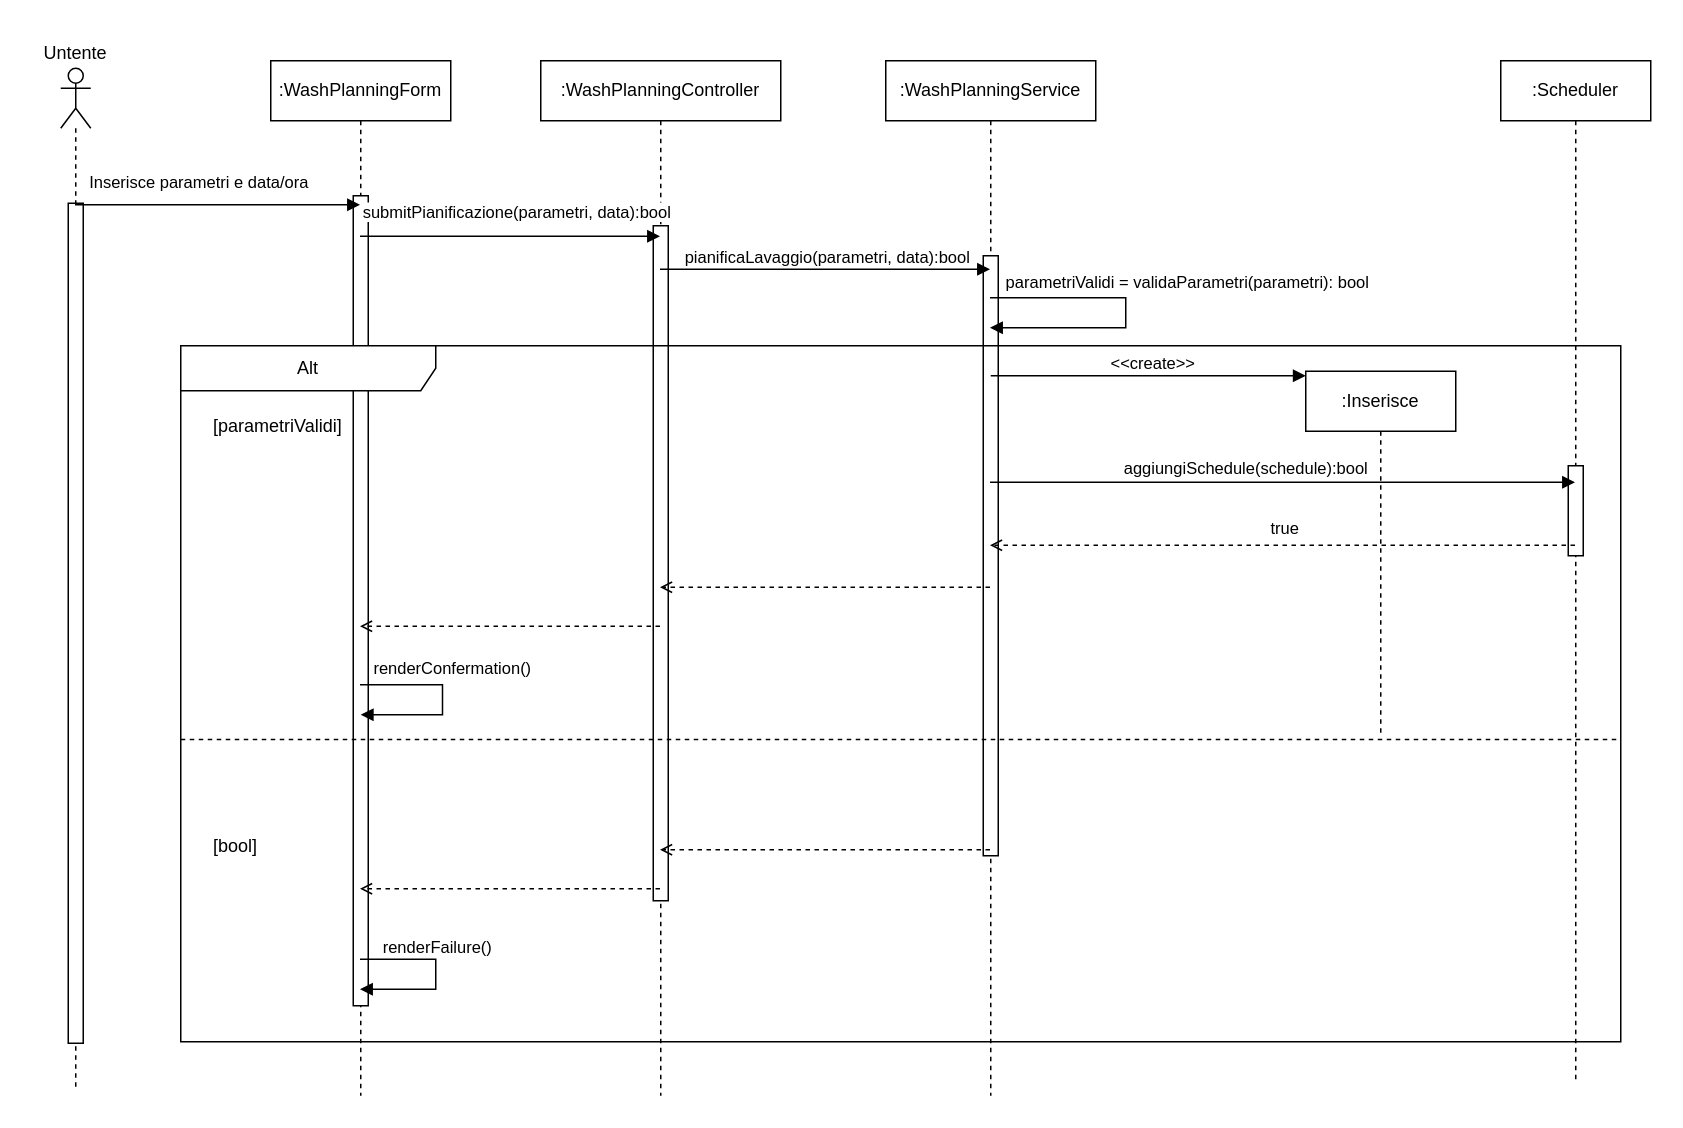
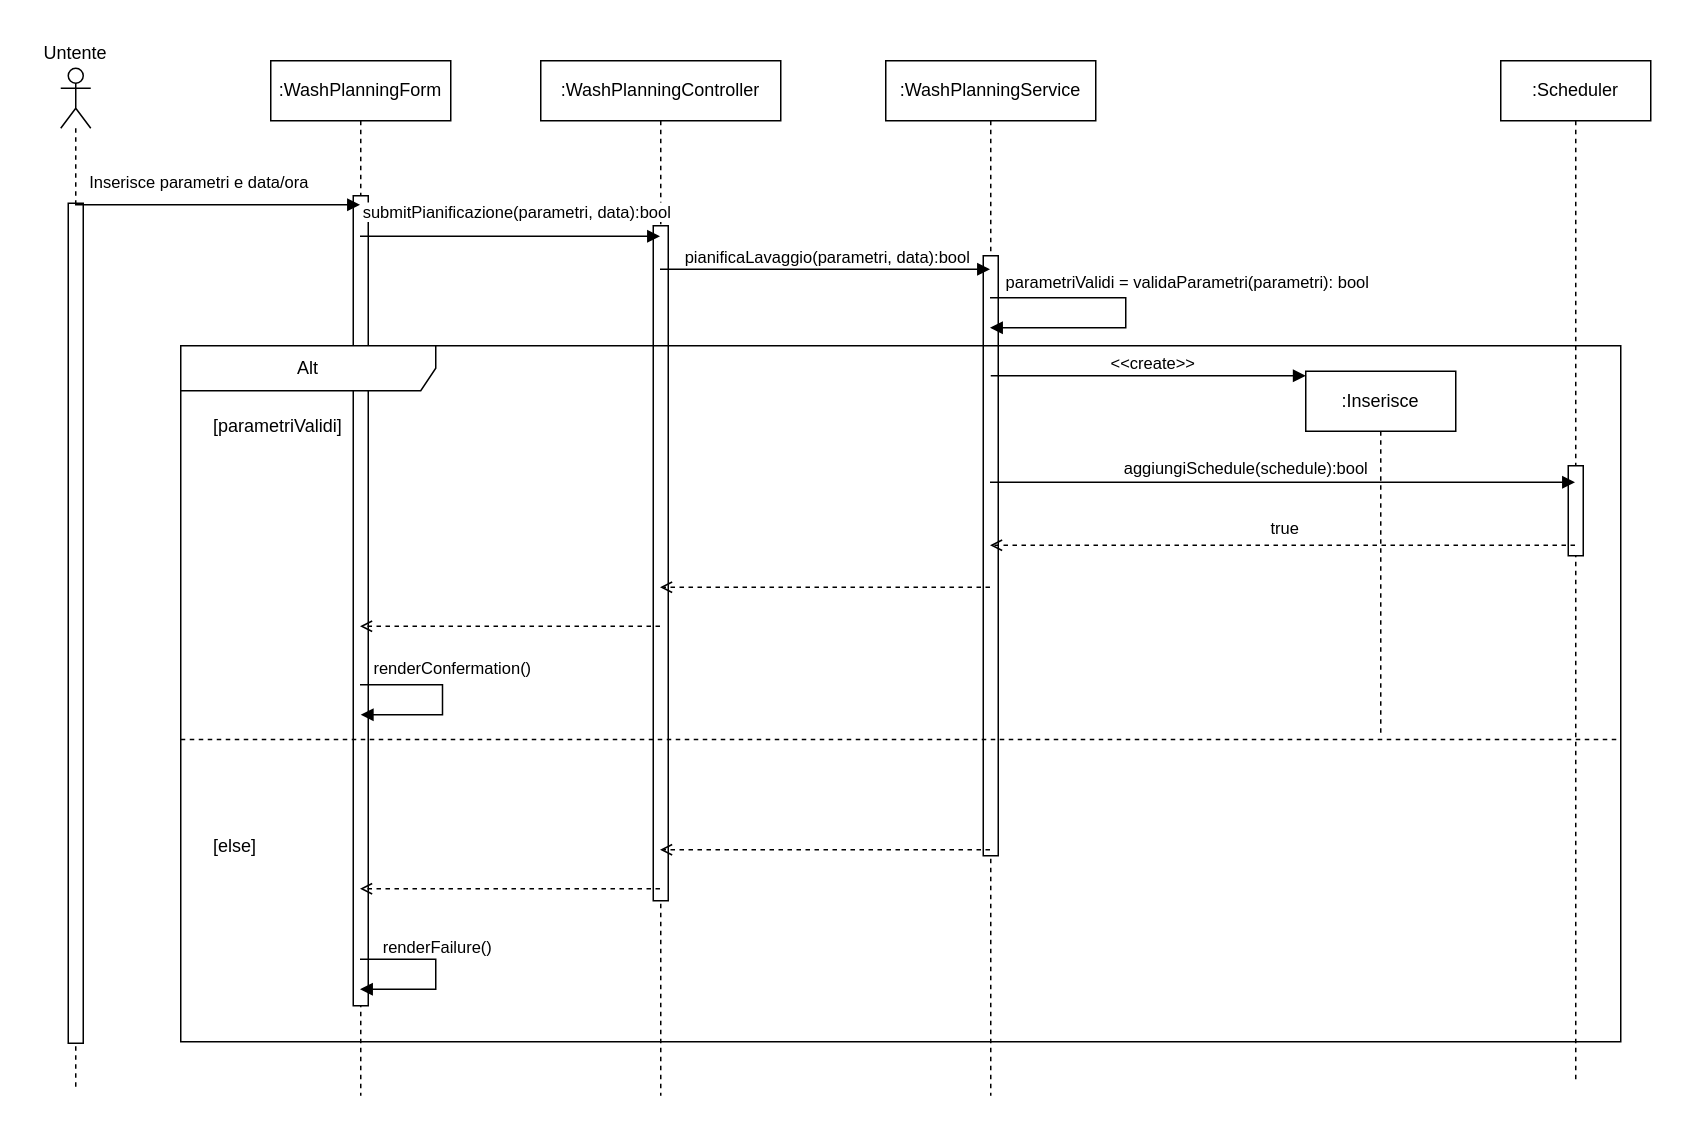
node "[bool]": label "[bool]" -> "[else]"
